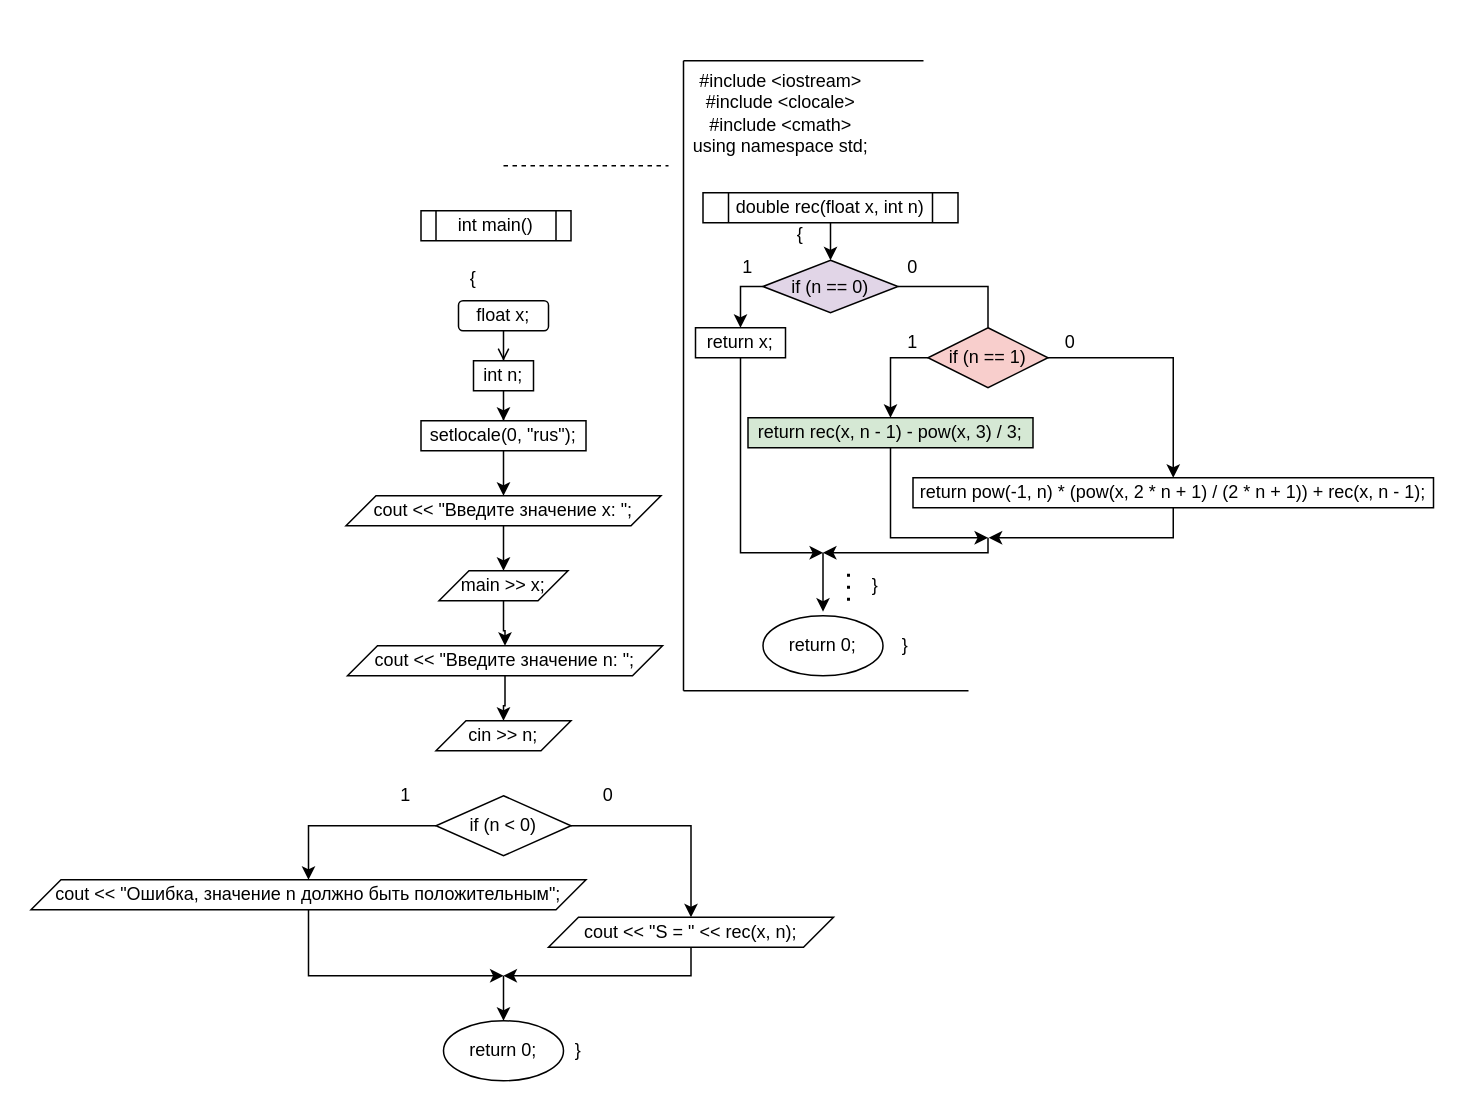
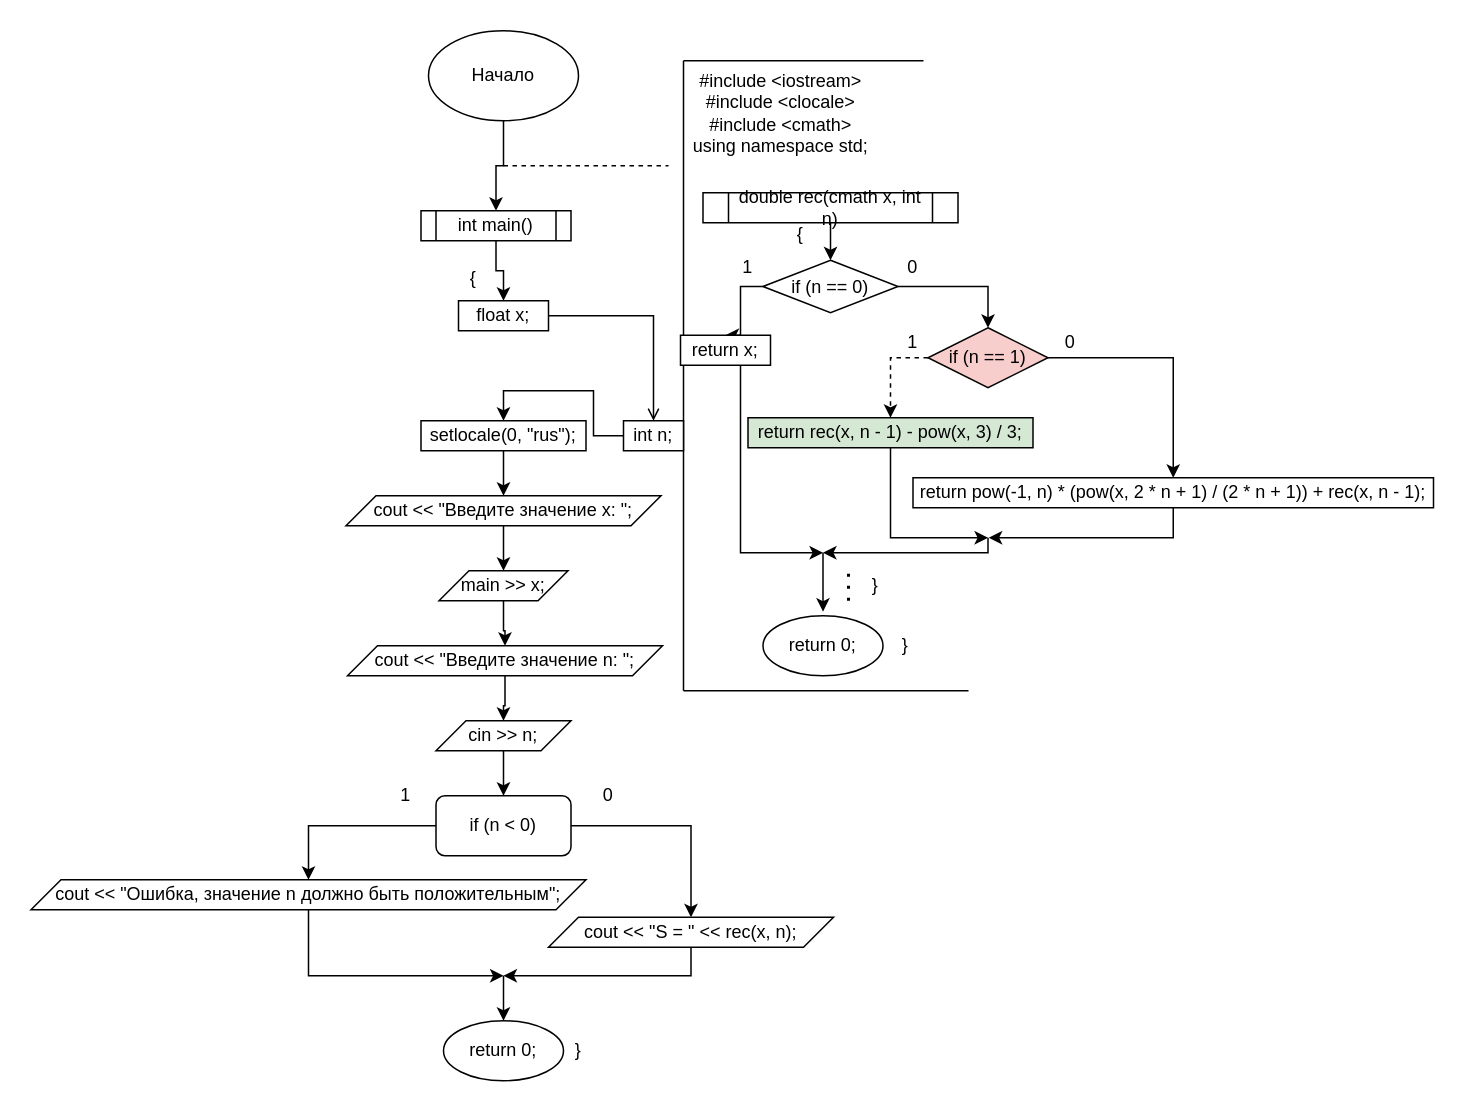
node "Начало": added
edge "Начало" -> "int main()": added
node "double rec(float x, int n)": label "double rec(float x, int n)" -> "double rec(cmath x, int n)"
edge "int main()" -> "float x;": added
node "if (n == 0)": fillcolor #e1d5e7 -> #ffffff
node "float x;": shape rounded rectangle -> rectangle
edge "if (n == 0)" -- "if (n == 1)": arrowhead none -> classic
node "return x;": moved (740, 343) -> (725, 350)
edge "if (n == 1)" -> "return rec(x, n - 1) - pow(x, 3) / 3;": style solid -> dashed
node "int n;": moved (503, 376) -> (653, 436)
edge "cin >> n;" -> "if (n < 0)": added
node "if (n < 0)": shape diamond -> rounded rectangle
